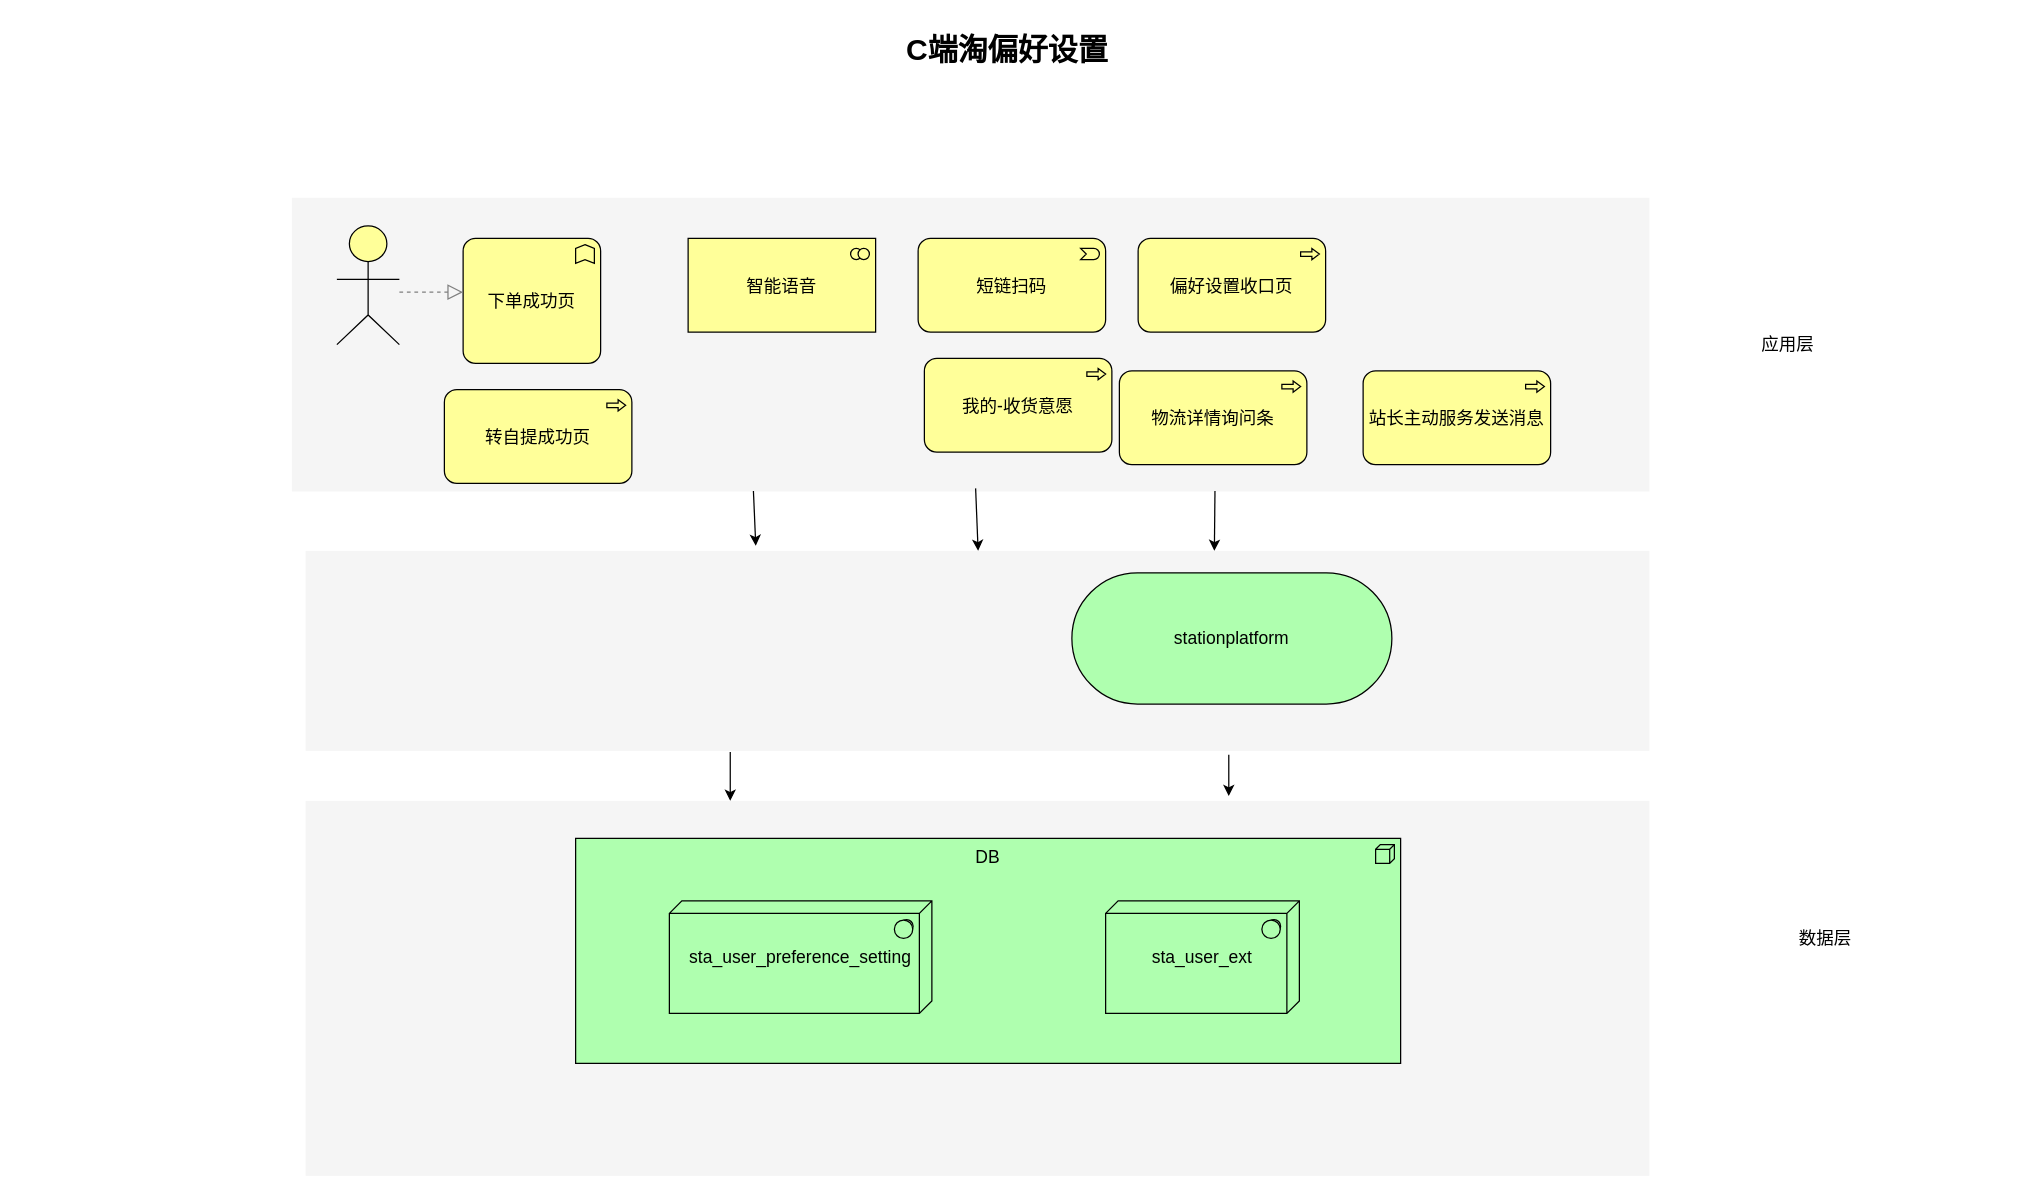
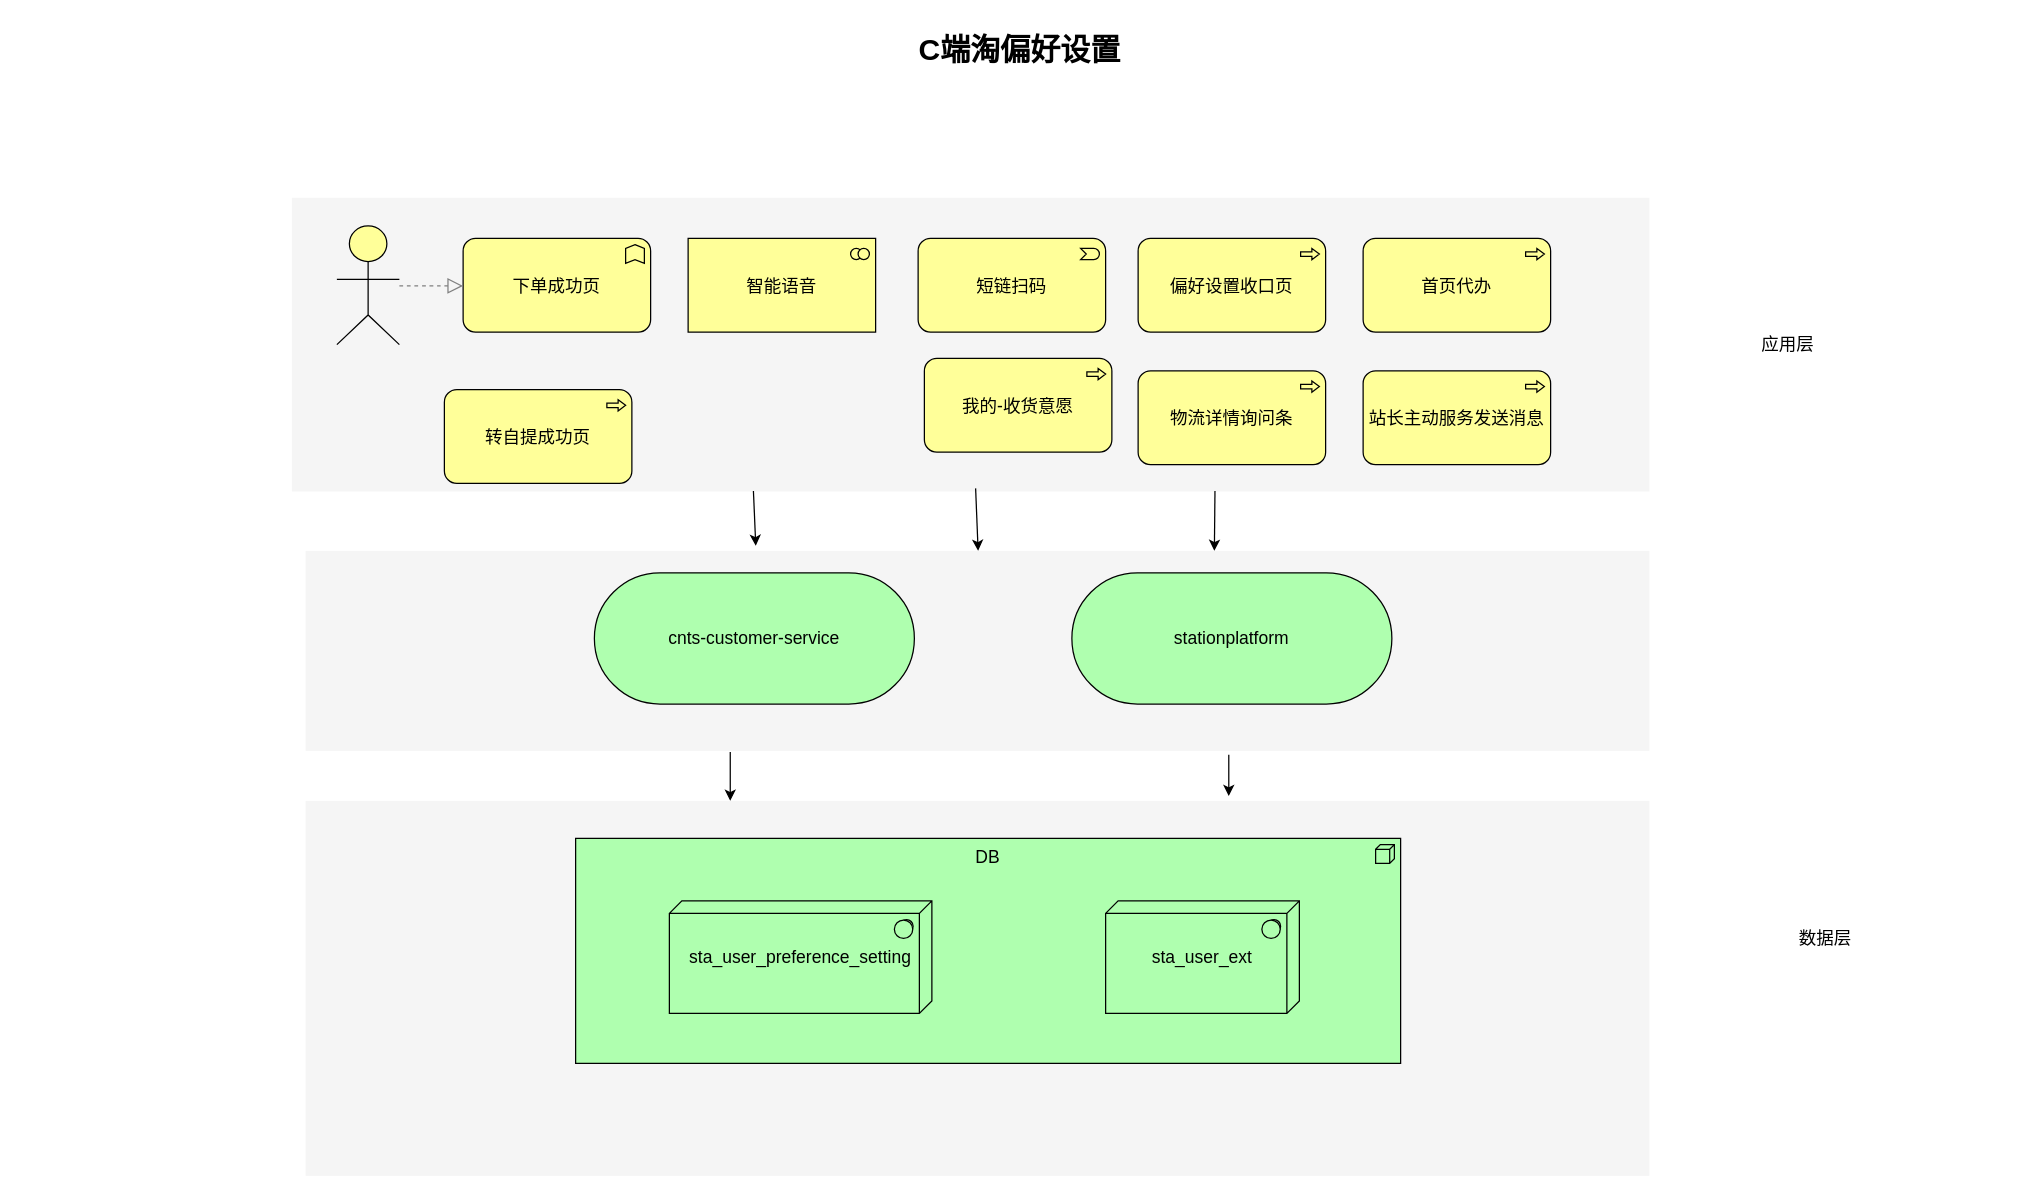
node "C端淘偏好设置": moved (1007, 51) -> (1019, 51)
node "首页代办": added
node "下单成功页": size 138x125 -> 188x94
node "物流详情询问条": moved (1213, 418) -> (1232, 418)
node "cnts-customer-service": added
